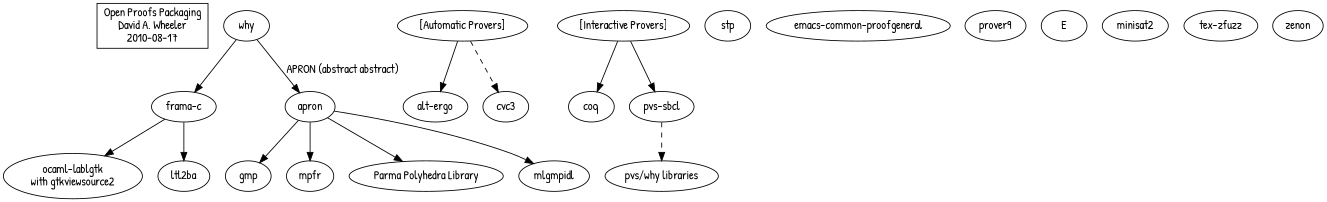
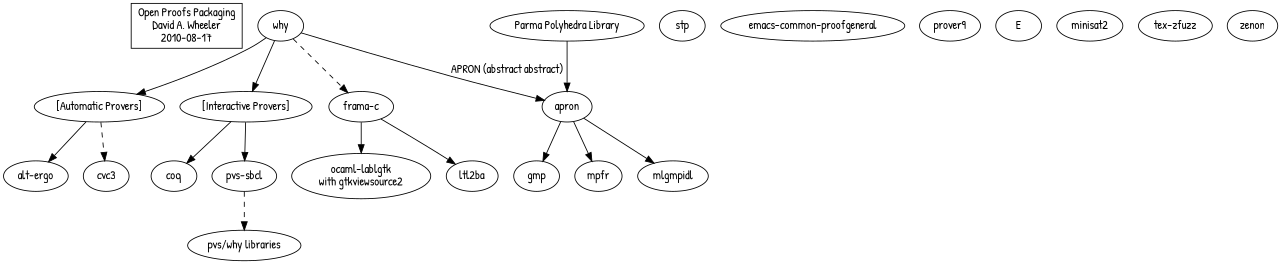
edge "why" -> "[Interactive Provers]": added
edge "why" -> "frama-c": style solid -> dashed
edge "why" -> "[Automatic Provers]": added
edge "apron" -> "Parma Polyhedra Library": reversed
